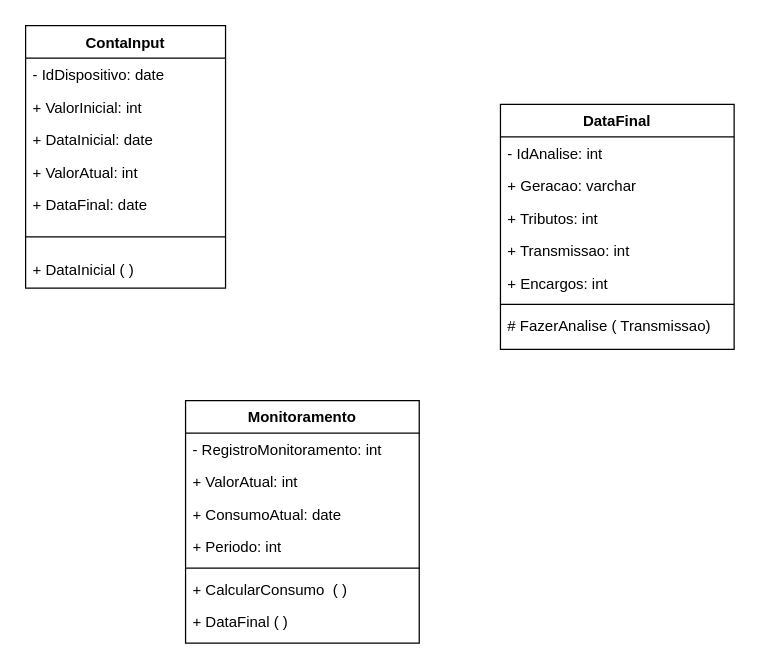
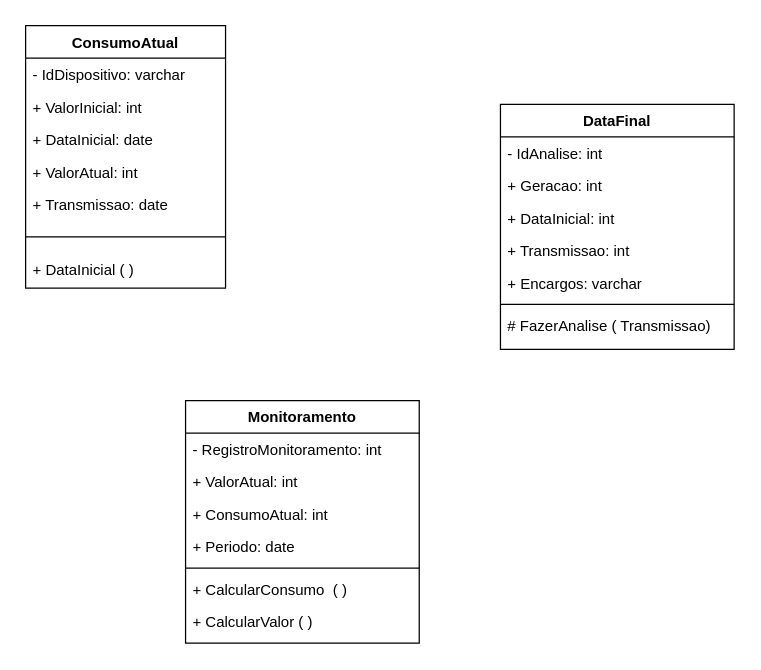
node "ContaInput": label "ContaInput" -> "ConsumoAtual"
node "- IdDispositivo: date": label "- IdDispositivo: date" -> "- IdDispositivo: varchar"
node "+ Geracao: varchar": label "+ Geracao: varchar" -> "+ Geracao: int"
node "+ DataFinal: date": label "+ DataFinal: date" -> "+ Transmissao: date"
node "+ Tributos: int": label "+ Tributos: int" -> "+ DataInicial: int"
node "+ Encargos: int": label "+ Encargos: int" -> "+ Encargos: varchar"
node "+ ConsumoAtual: date": label "+ ConsumoAtual: date" -> "+ ConsumoAtual: int"
node "+ Periodo: int": label "+ Periodo: int" -> "+ Periodo: date"
node "+ DataFinal ( )": label "+ DataFinal ( )" -> "+ CalcularValor ( )"
